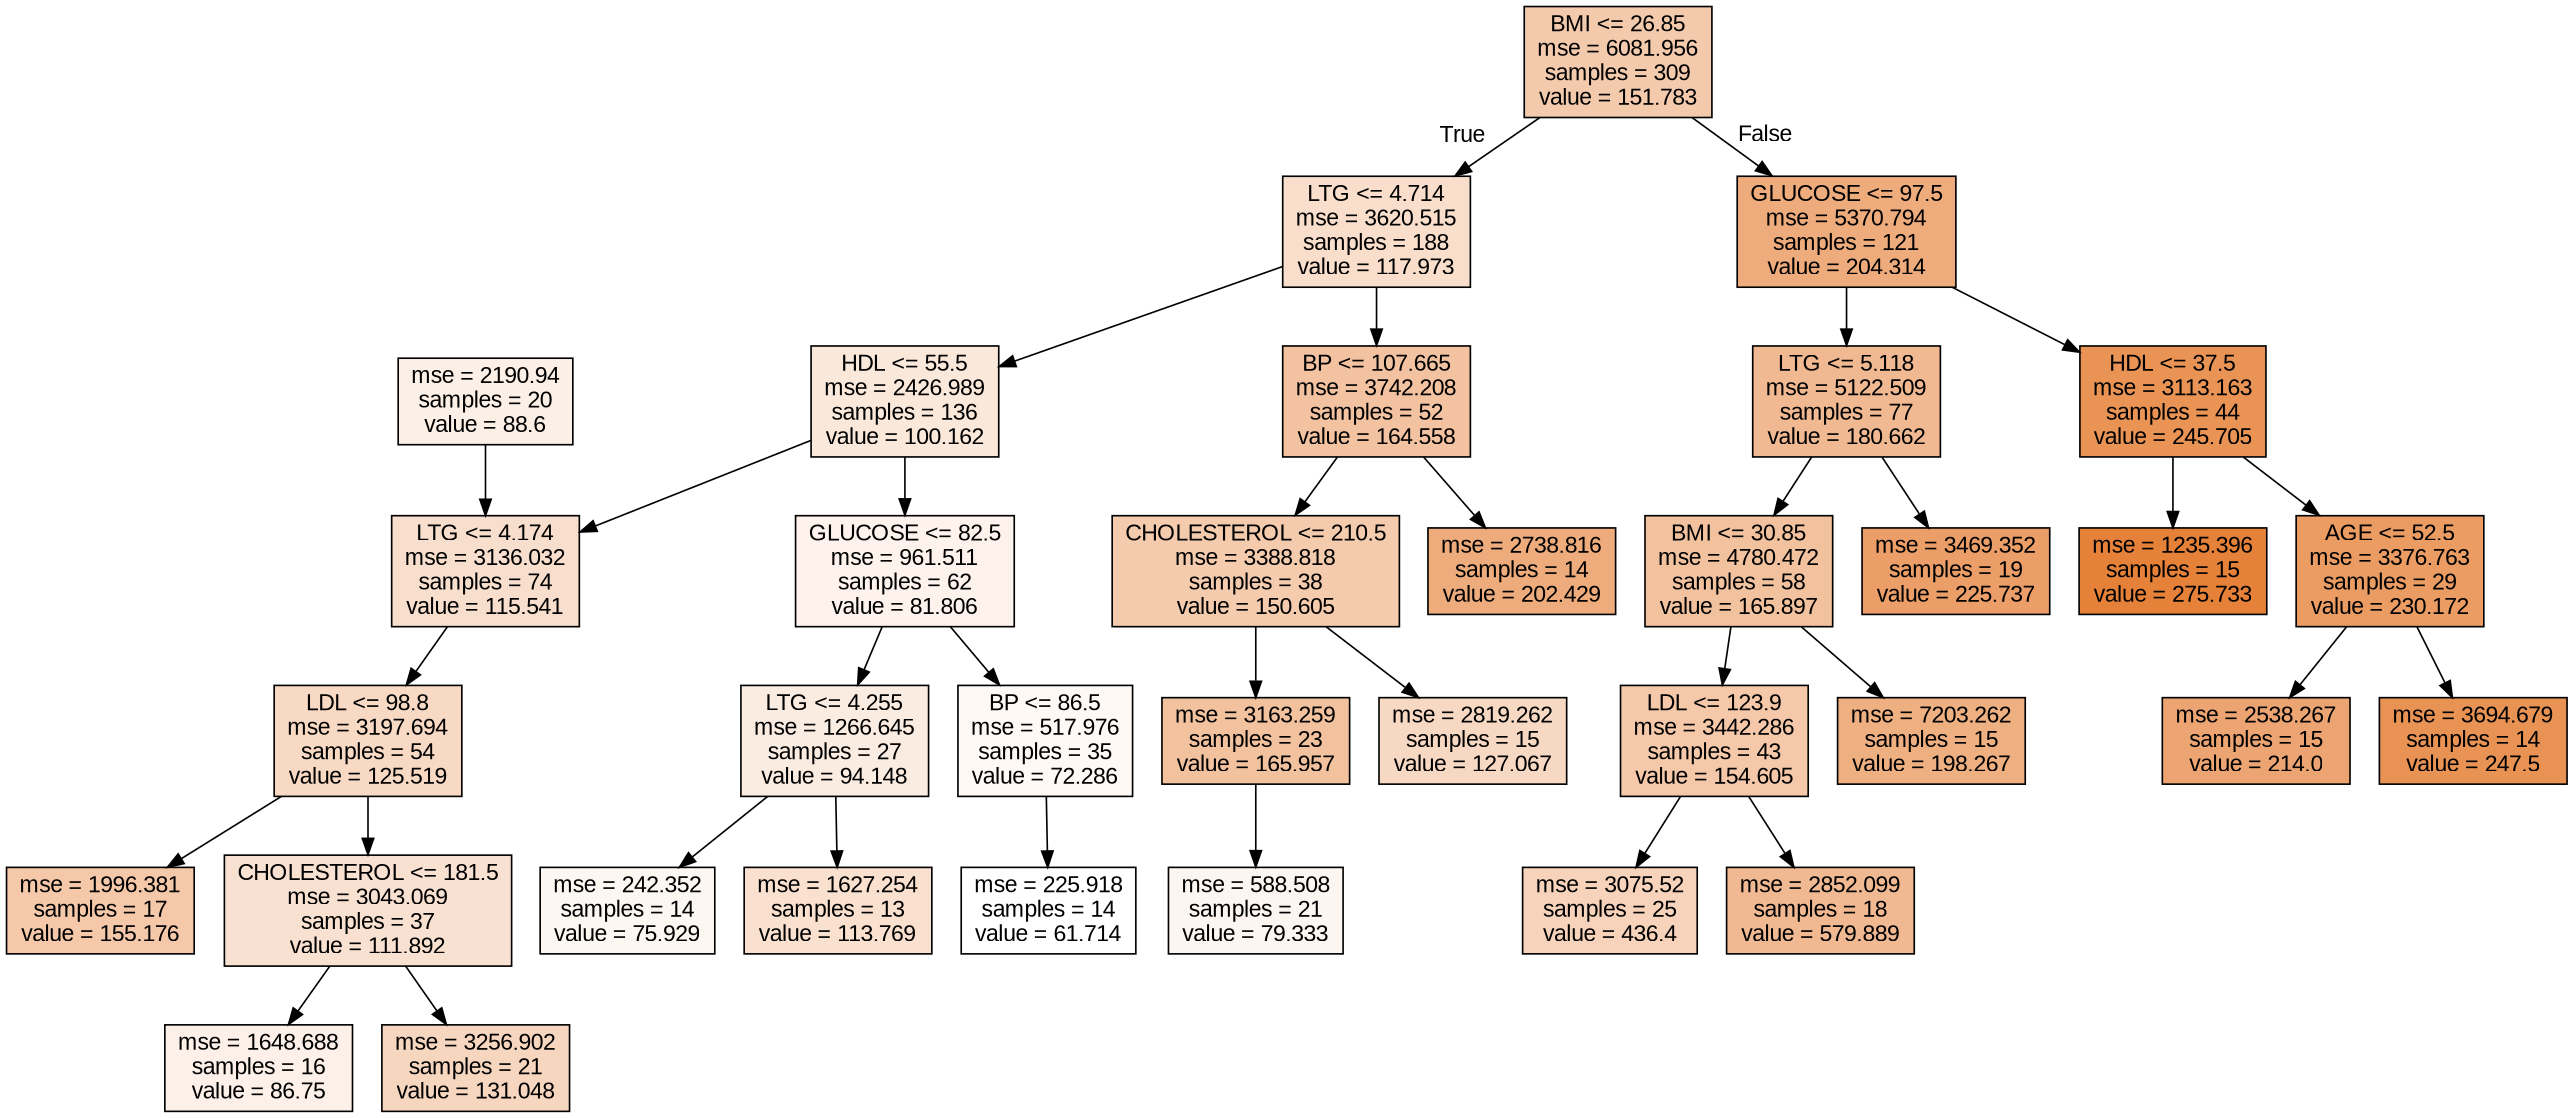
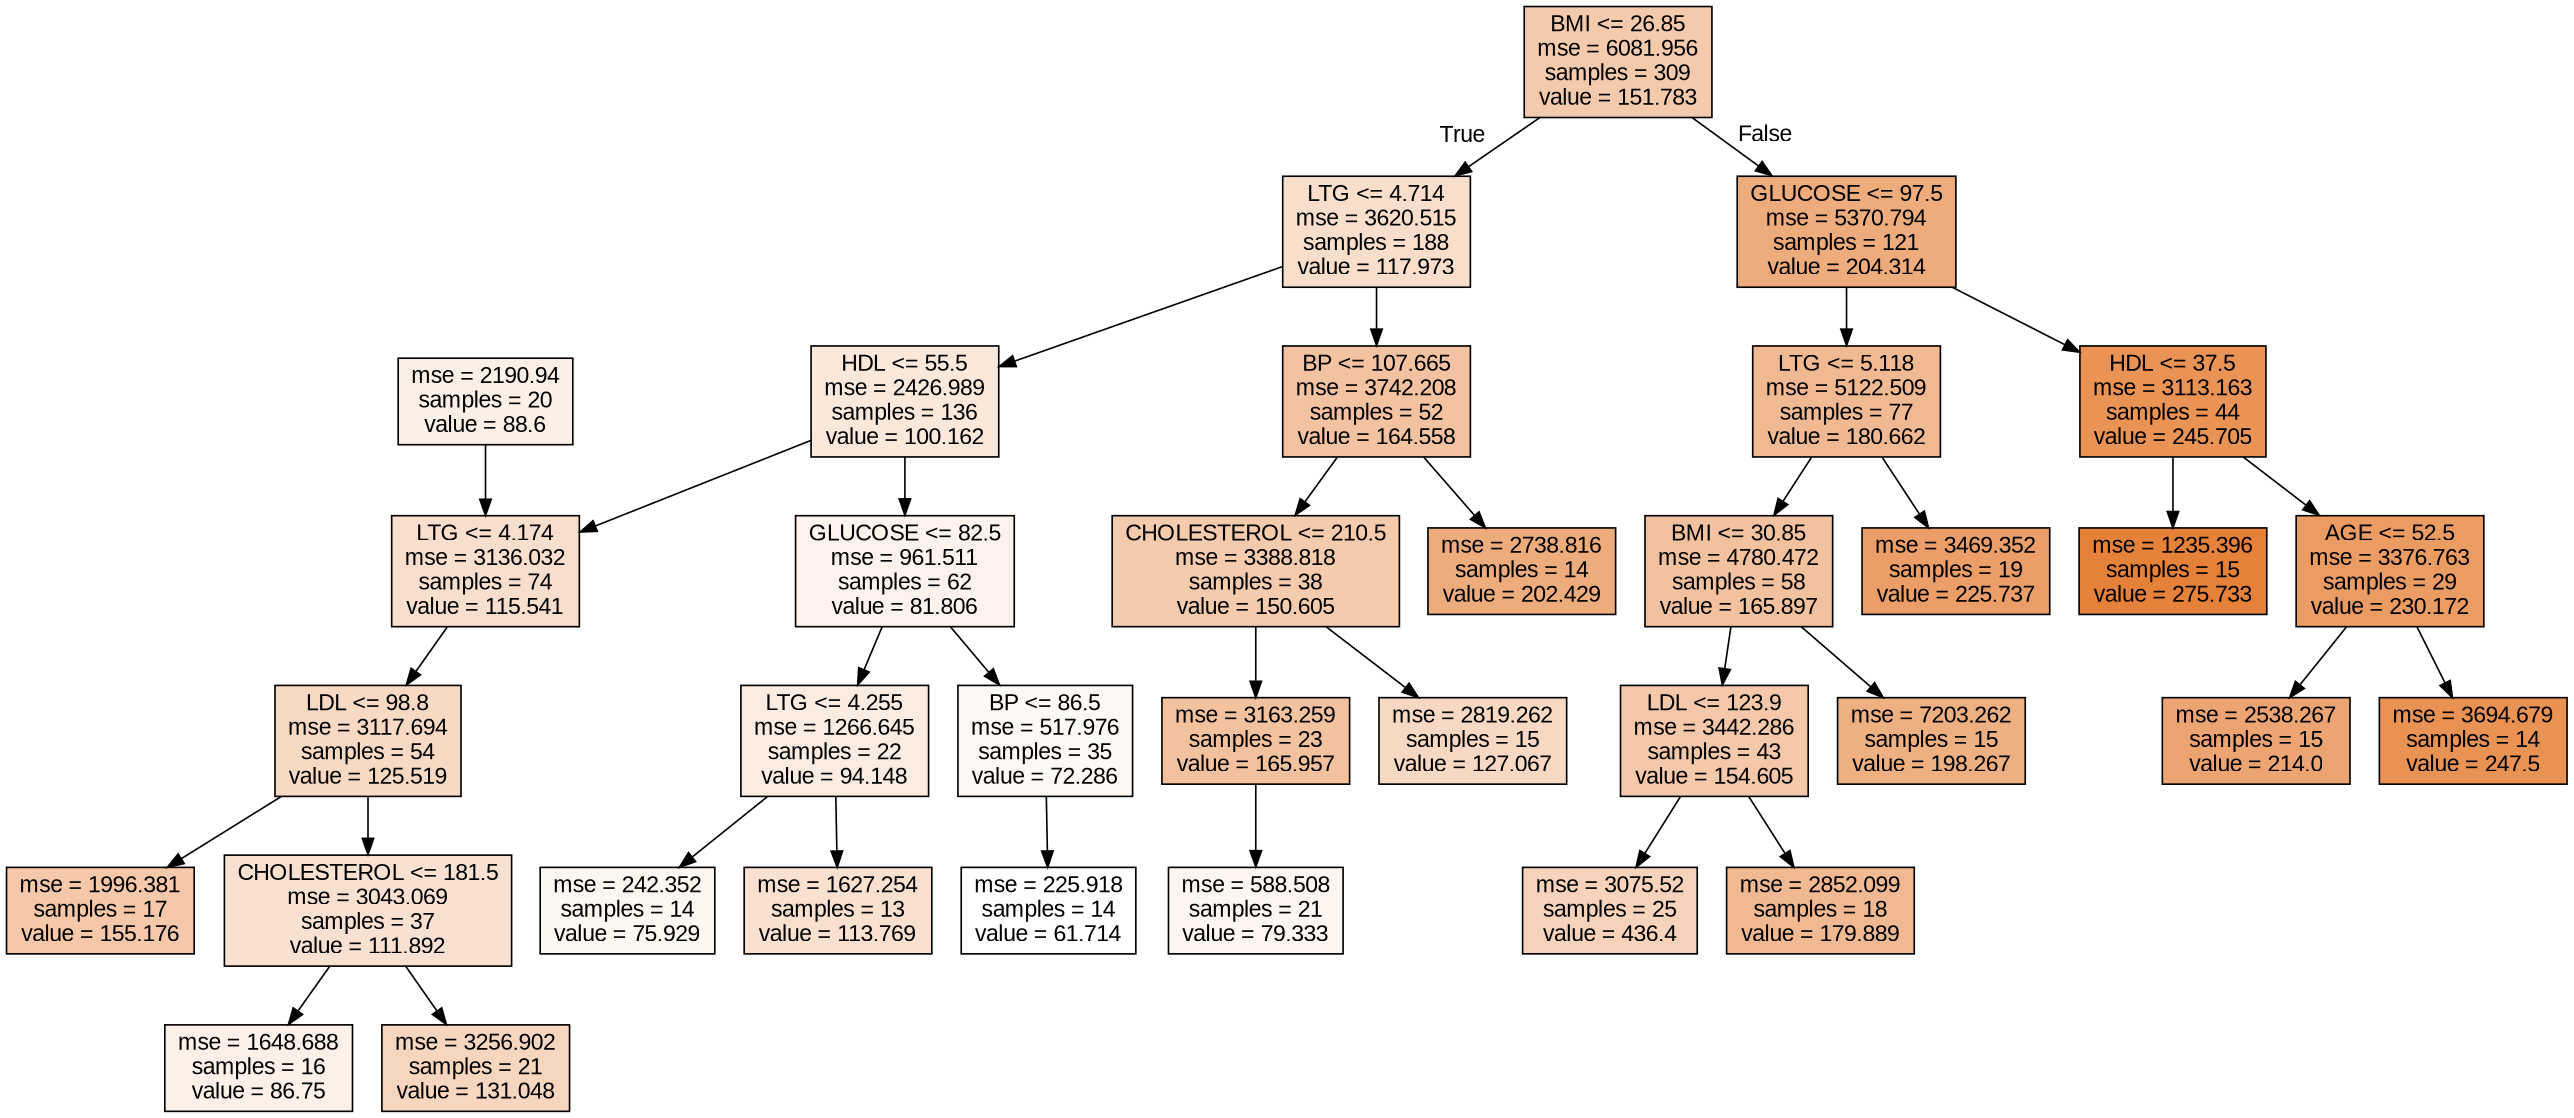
node "LDL <= 98.8 mse = 3197.694 samples = 54 value = 125.519": label "LDL <= 98.8 mse = 3197.694 samples = 54 value = 125.519" -> "LDL <= 98.8 mse = 3117.694 samples = 54 value = 125.519"
node "LTG <= 4.255 mse = 1266.645 samples = 27 value = 94.148": label "LTG <= 4.255 mse = 1266.645 samples = 27 value = 94.148" -> "LTG <= 4.255 mse = 1266.645 samples = 22 value = 94.148"
node "mse = 2852.099 samples = 18 value = 579.889": label "mse = 2852.099 samples = 18 value = 579.889" -> "mse = 2852.099 samples = 18 value = 179.889"
